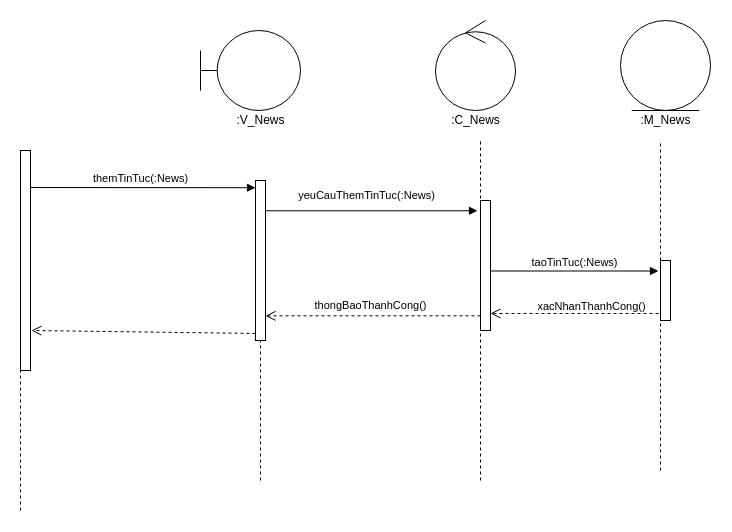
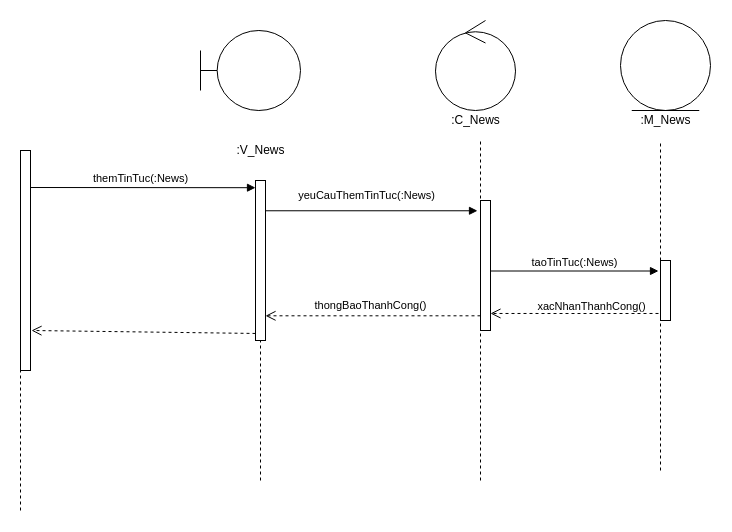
node ":V_News": moved (261, 121) -> (261, 151)
